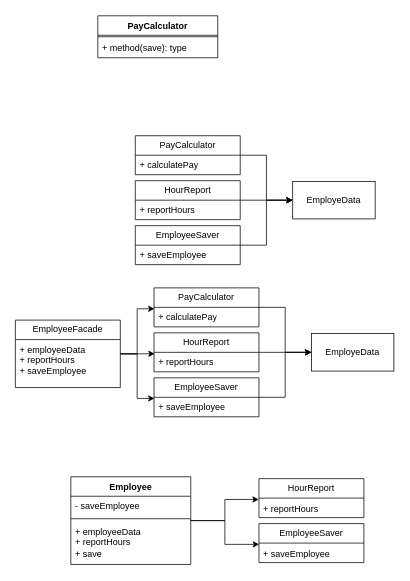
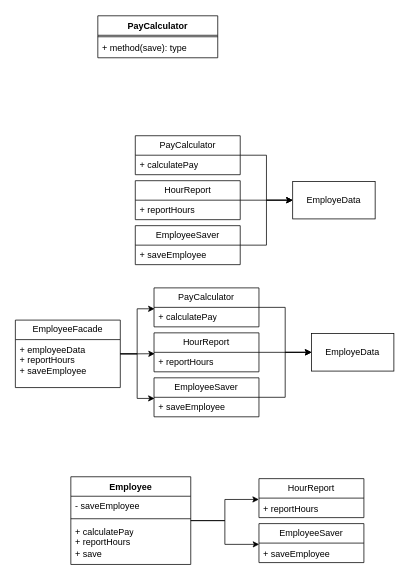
node "+ employeeData+ reportHours+ save": label "+ employeeData+ reportHours+ save" -> "+ calculatePay+ reportHours+ save"
